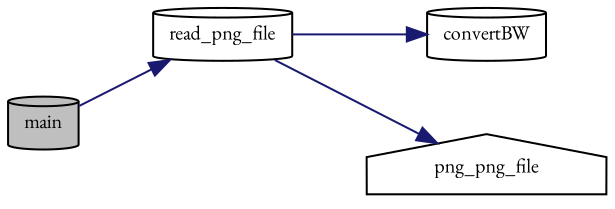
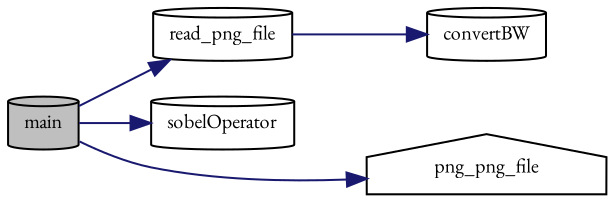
edge "read_png_file" -> "png_png_file": now "main" -> "png_png_file"
node "sobelOperator": added
